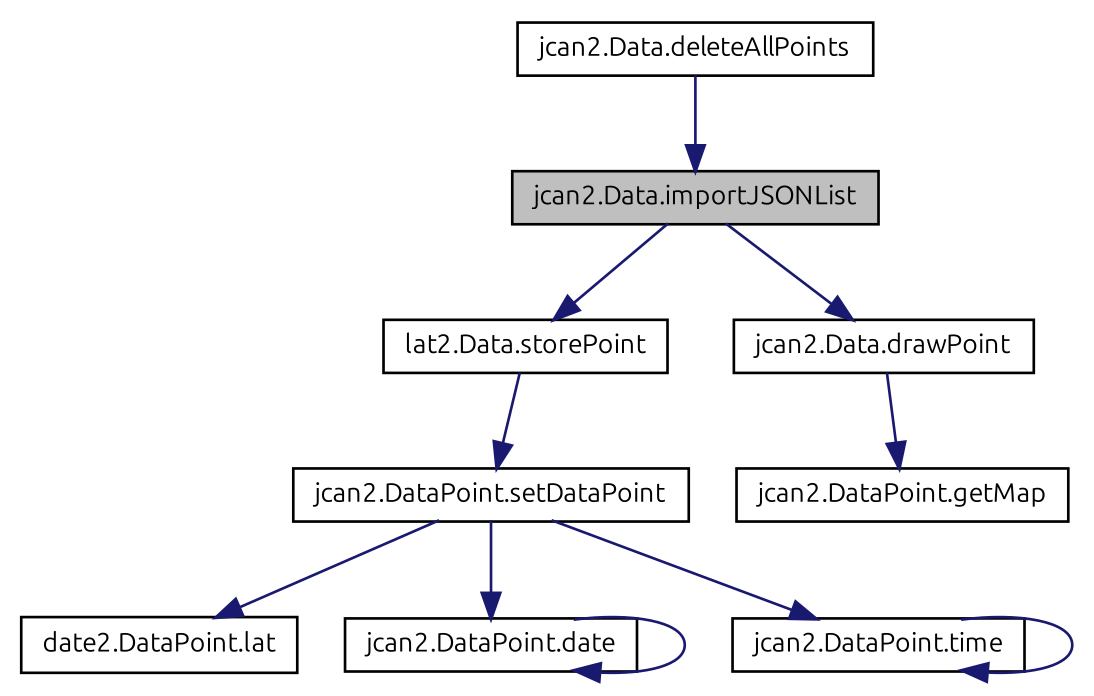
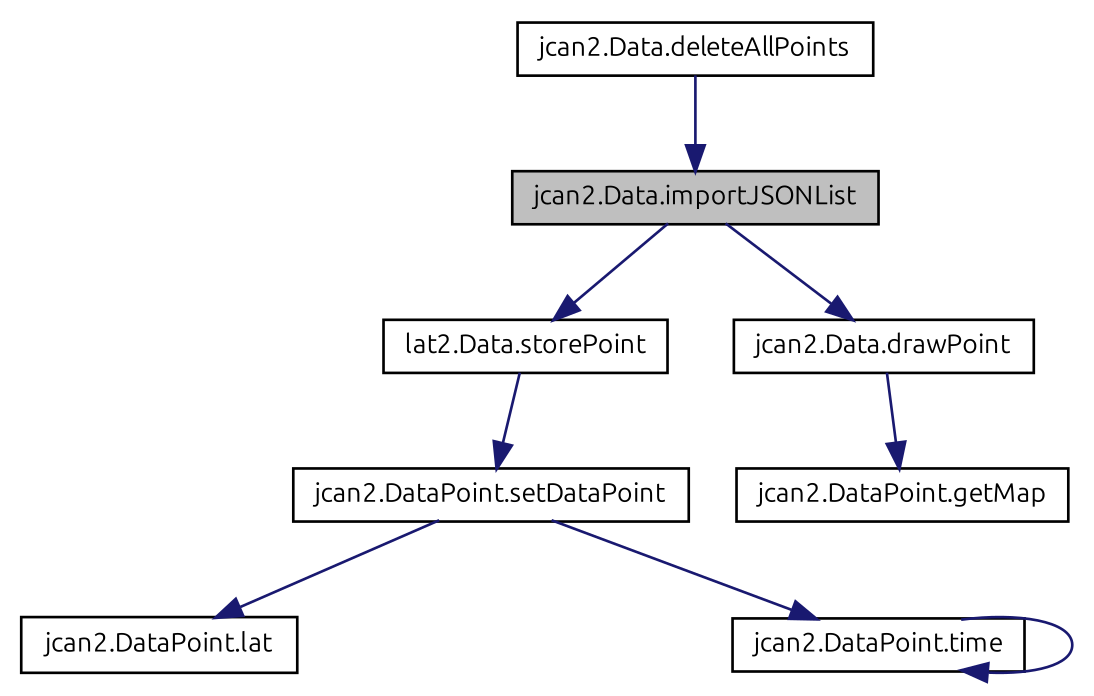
node "date2.DataPoint.lat": label "date2.DataPoint.lat" -> "jcan2.DataPoint.lat"
node "jcan2.DataPoint.date": removed
